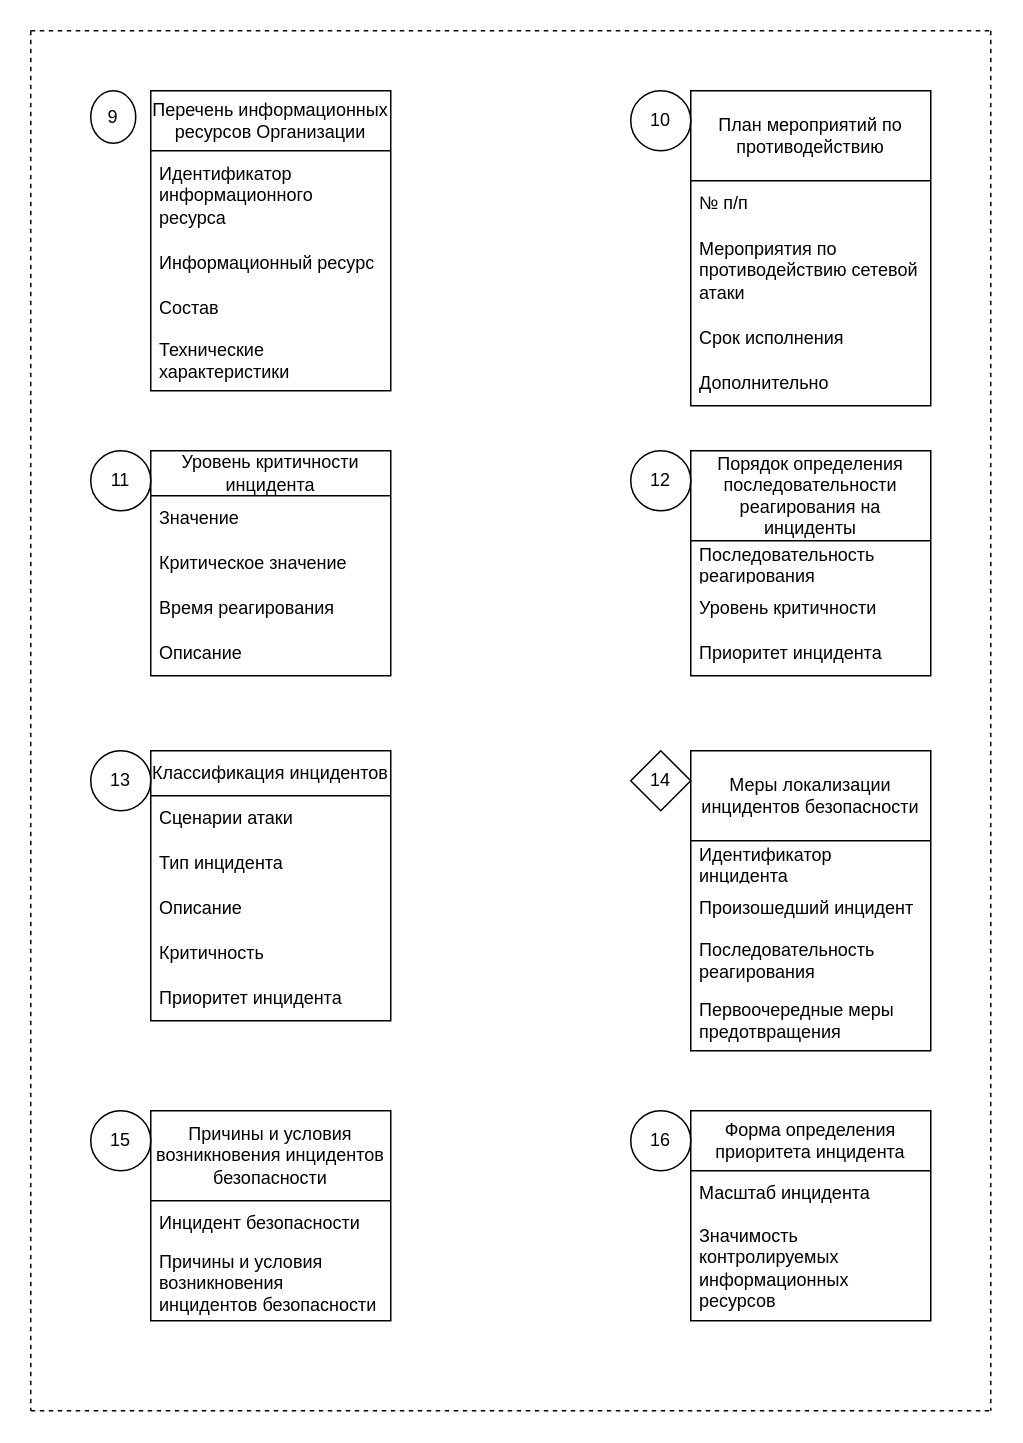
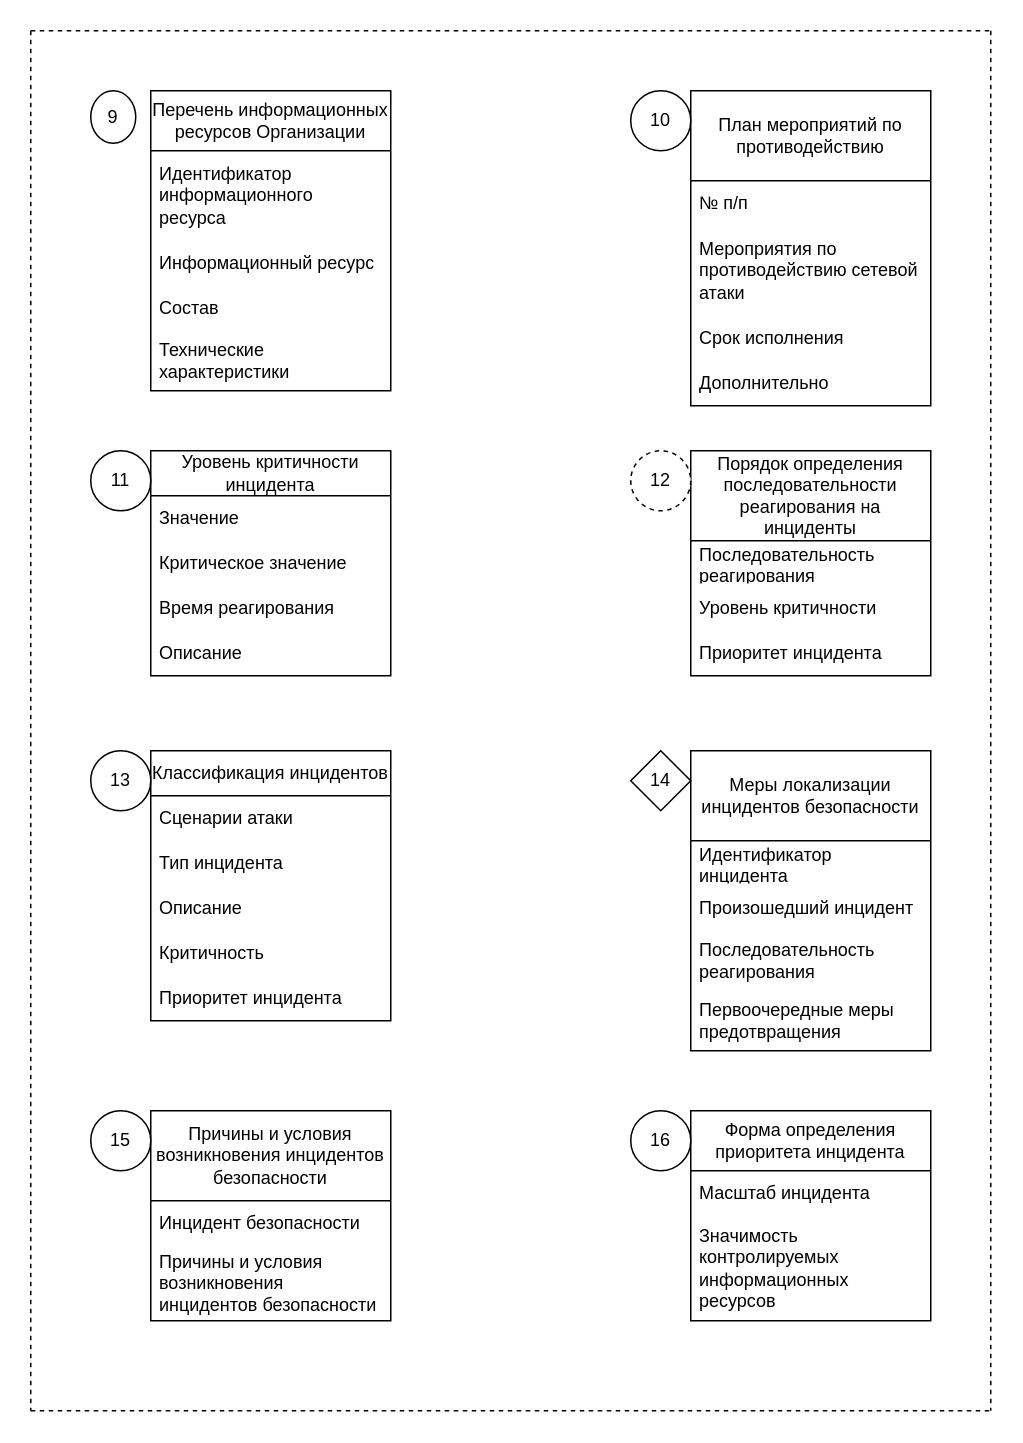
node "12": style solid -> dashed
